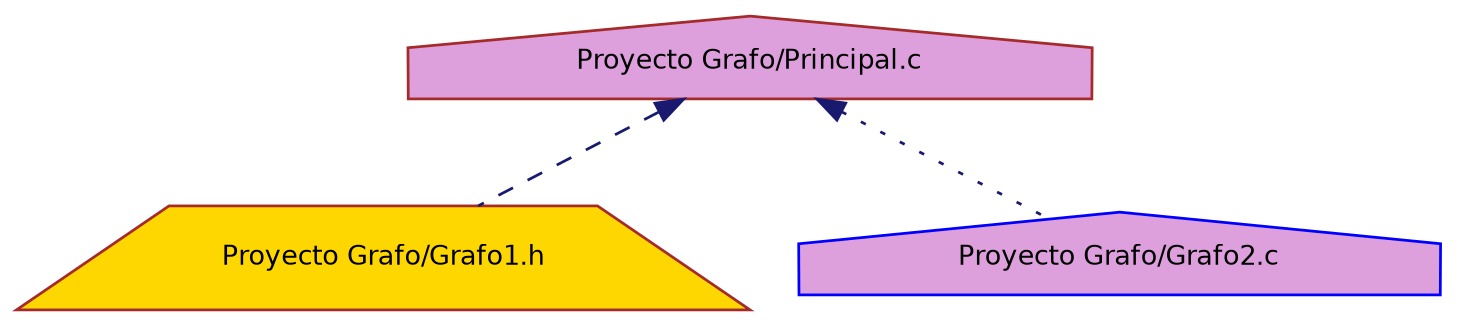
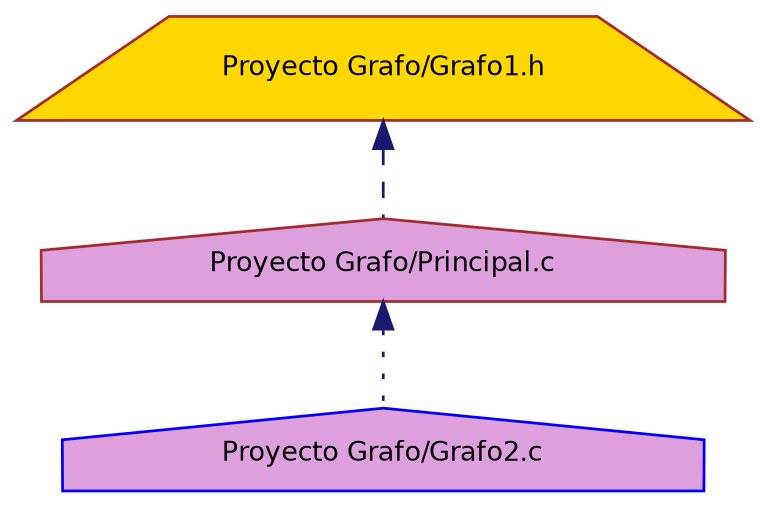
edge "Proyecto Grafo/Grafo1.h" -> "Proyecto Grafo/Principal.c": reversed
